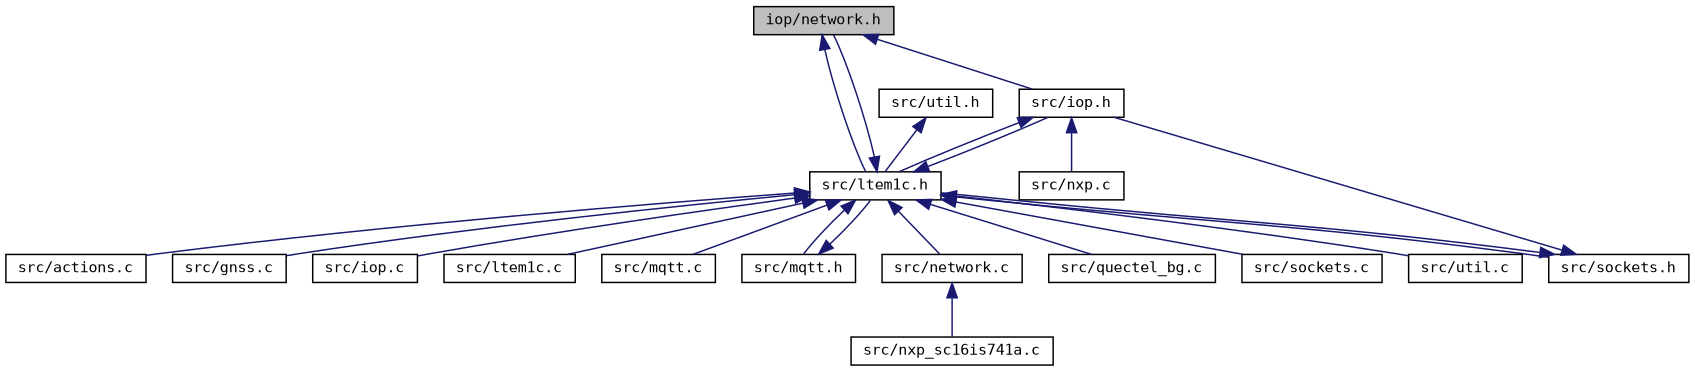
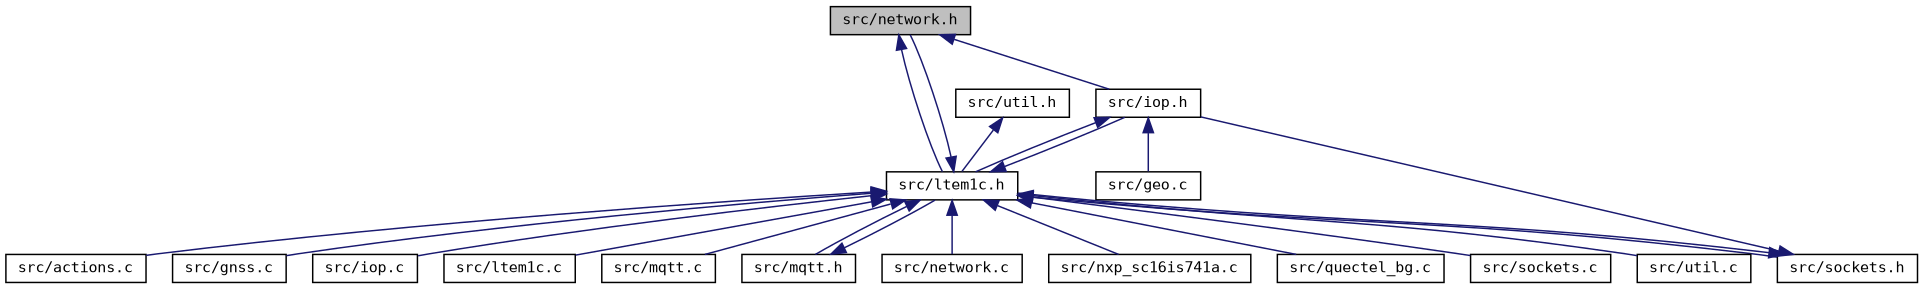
node "iop/network.h": label "iop/network.h" -> "src/network.h"
node "src/nxp.c": label "src/nxp.c" -> "src/geo.c"
edge "src/nxp_sc16is741a.c" -> "src/network.c": now "src/nxp_sc16is741a.c" -> "src/ltem1c.h"
